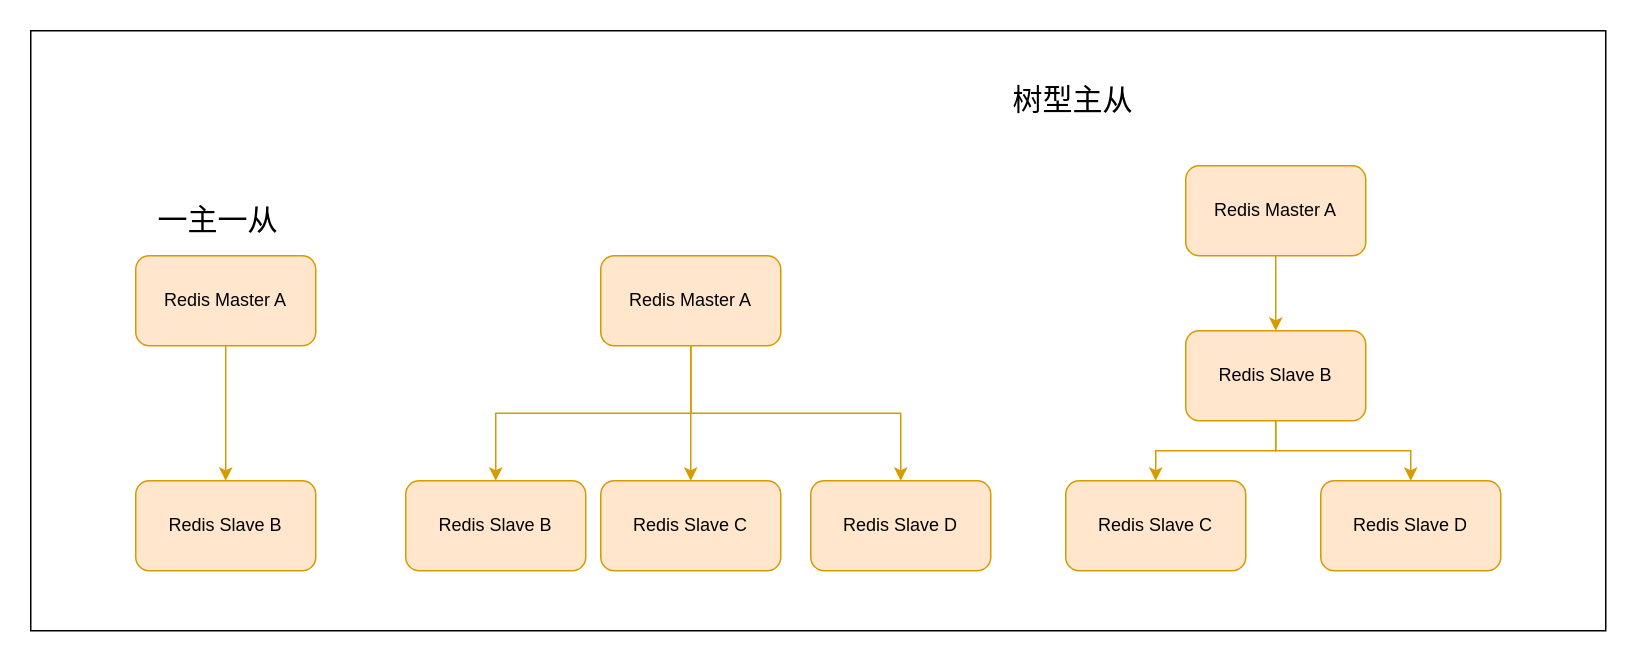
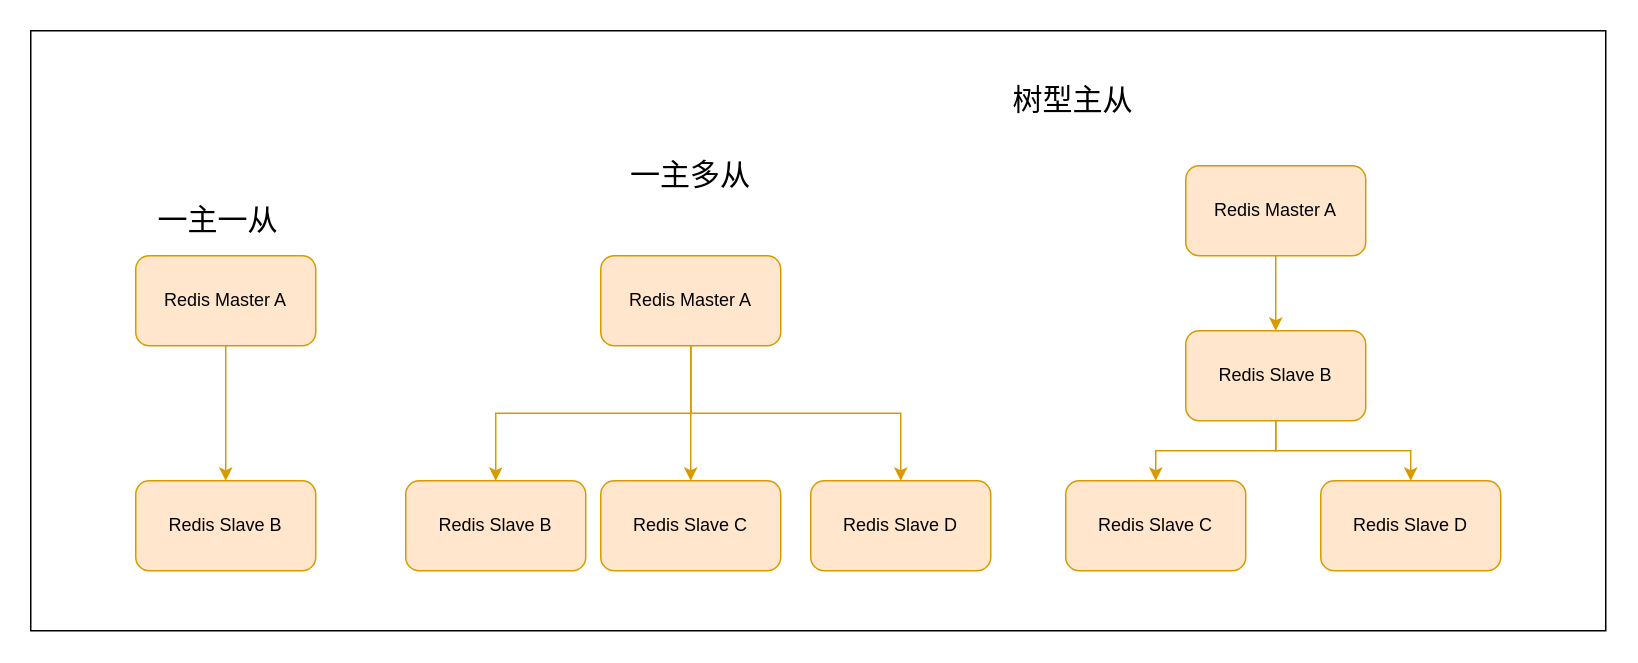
node "一主多从": added
